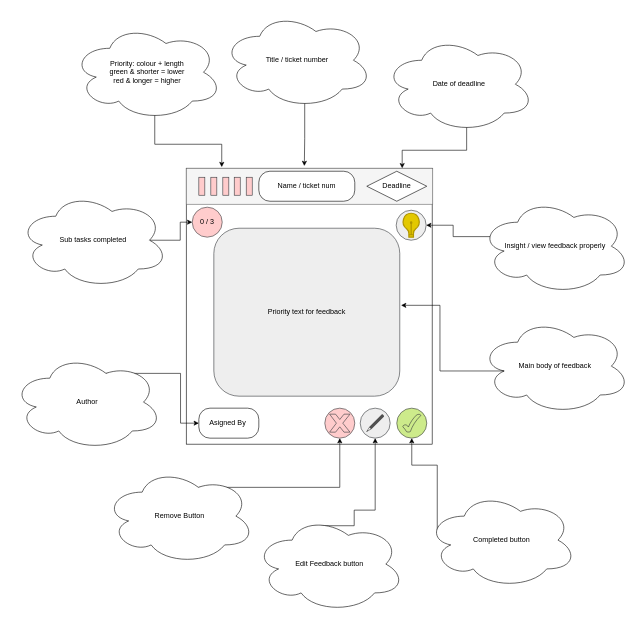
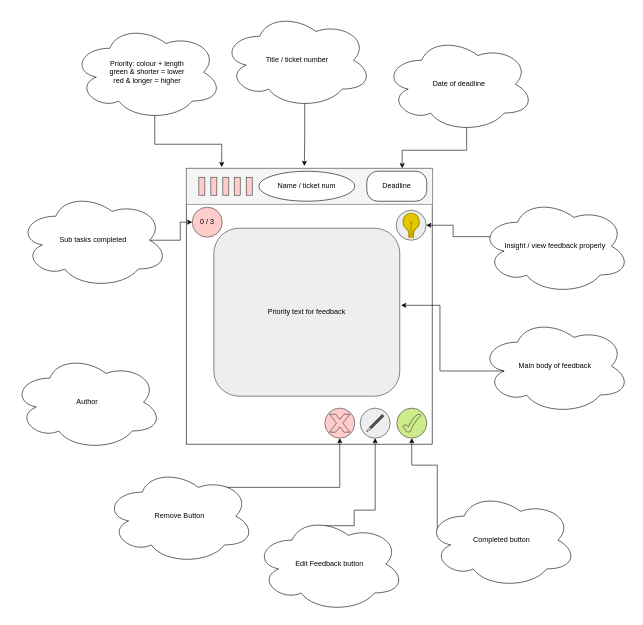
node "Name / ticket num": shape rounded rectangle -> ellipse
node "Deadline": shape diamond -> rounded rectangle
edge "Author" -> "Asigned By": removed
node "Asigned By": removed
